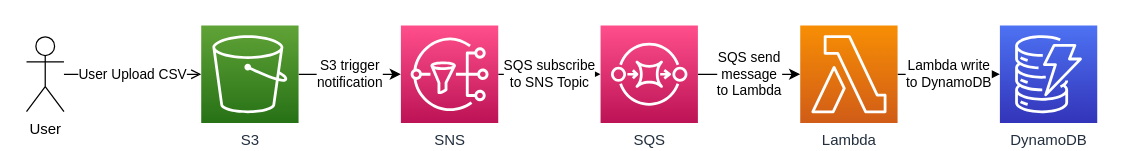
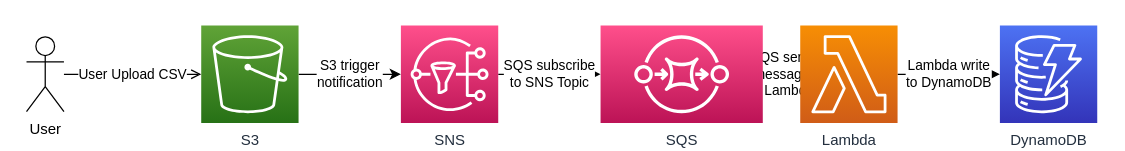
node "SQS": size 98x98 -> 163x98
